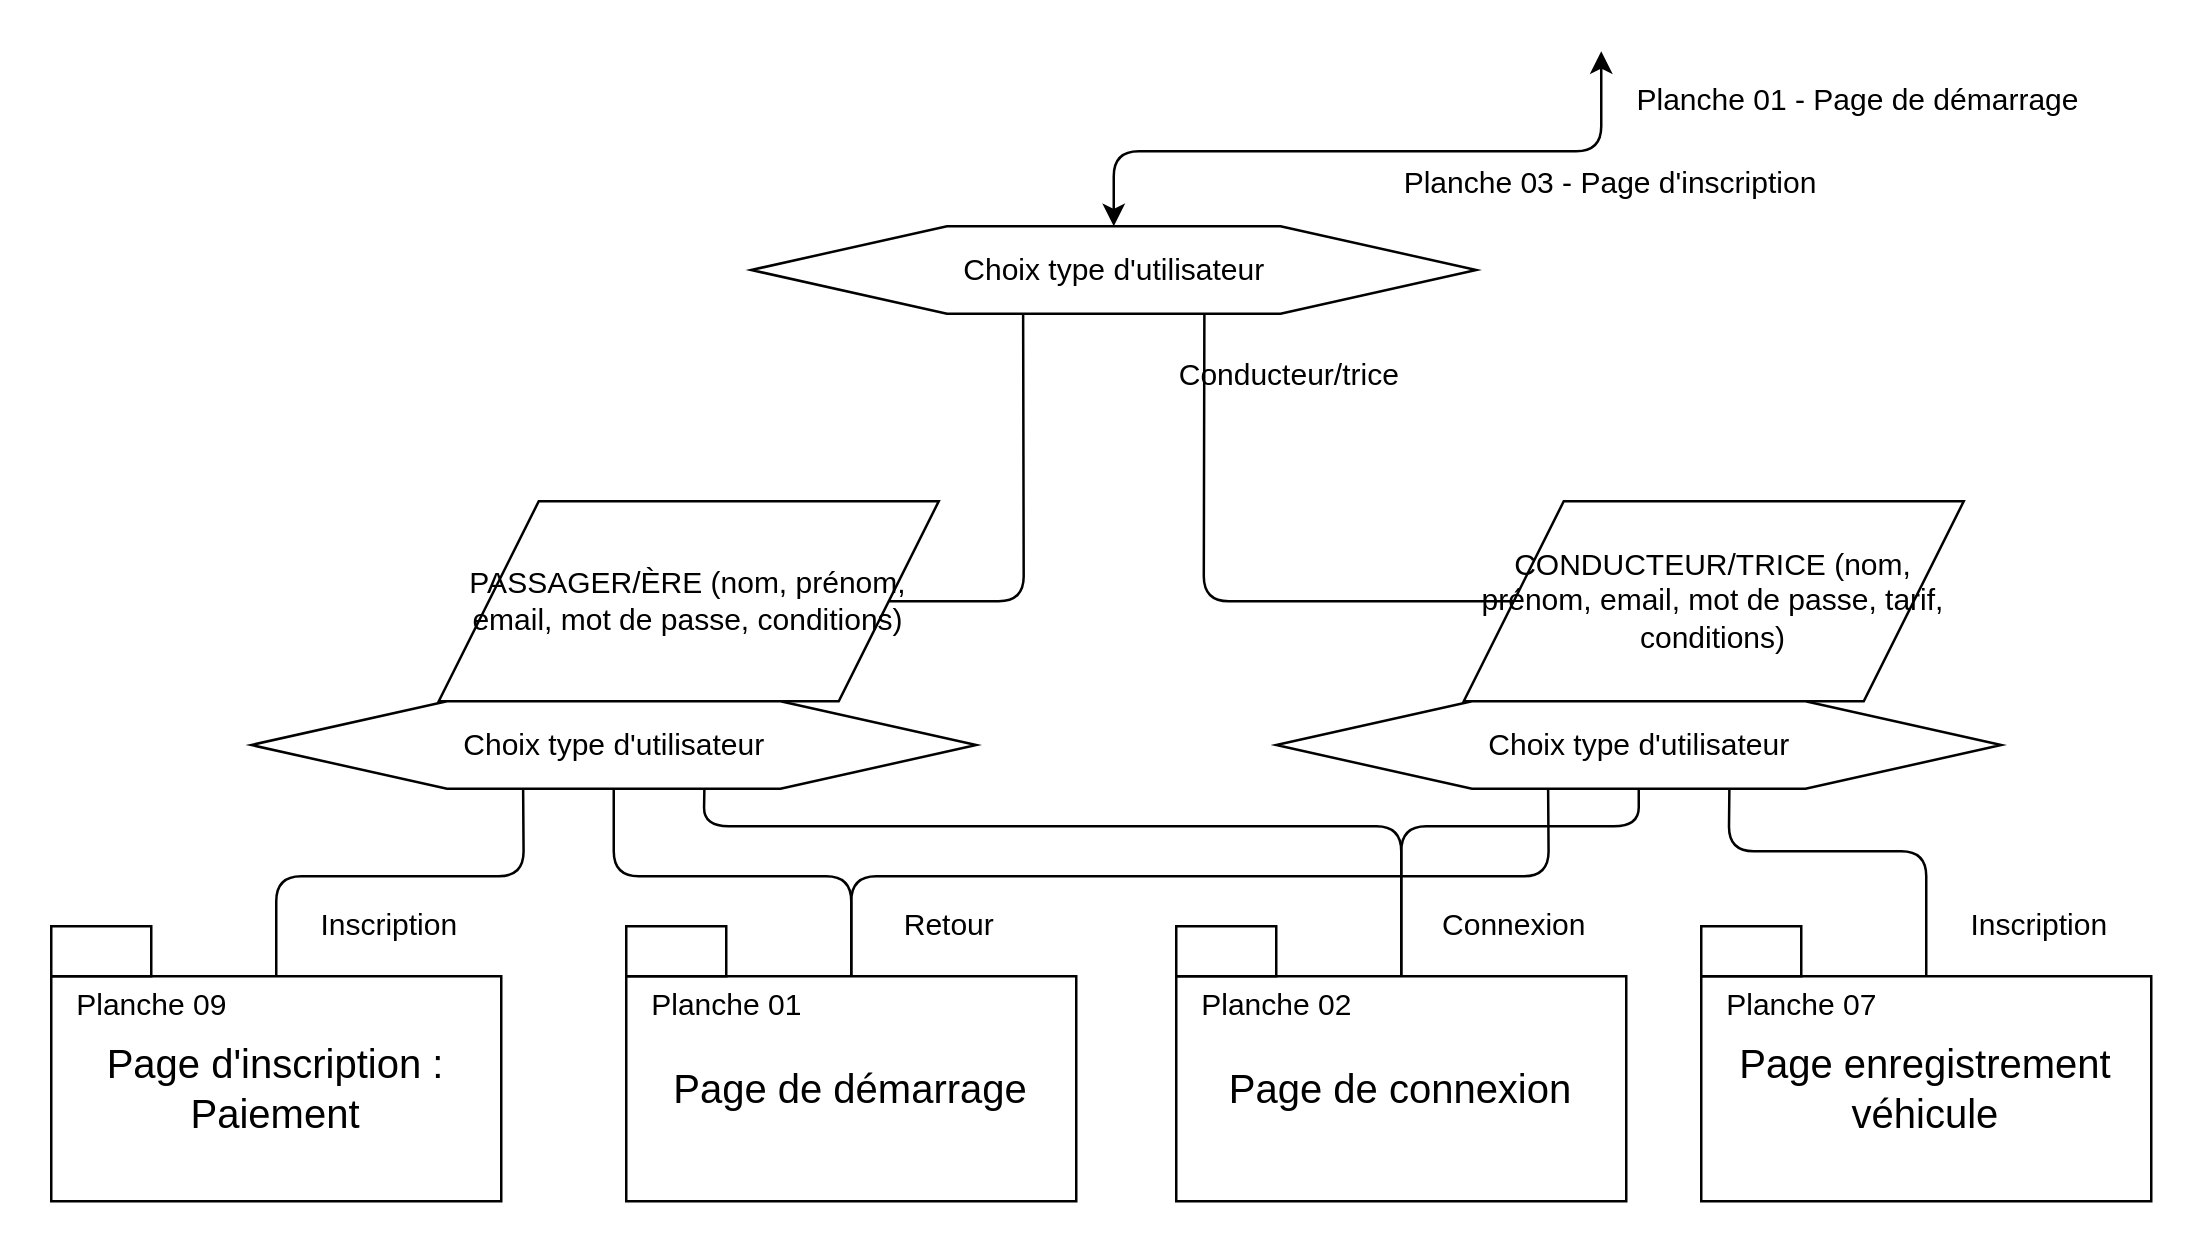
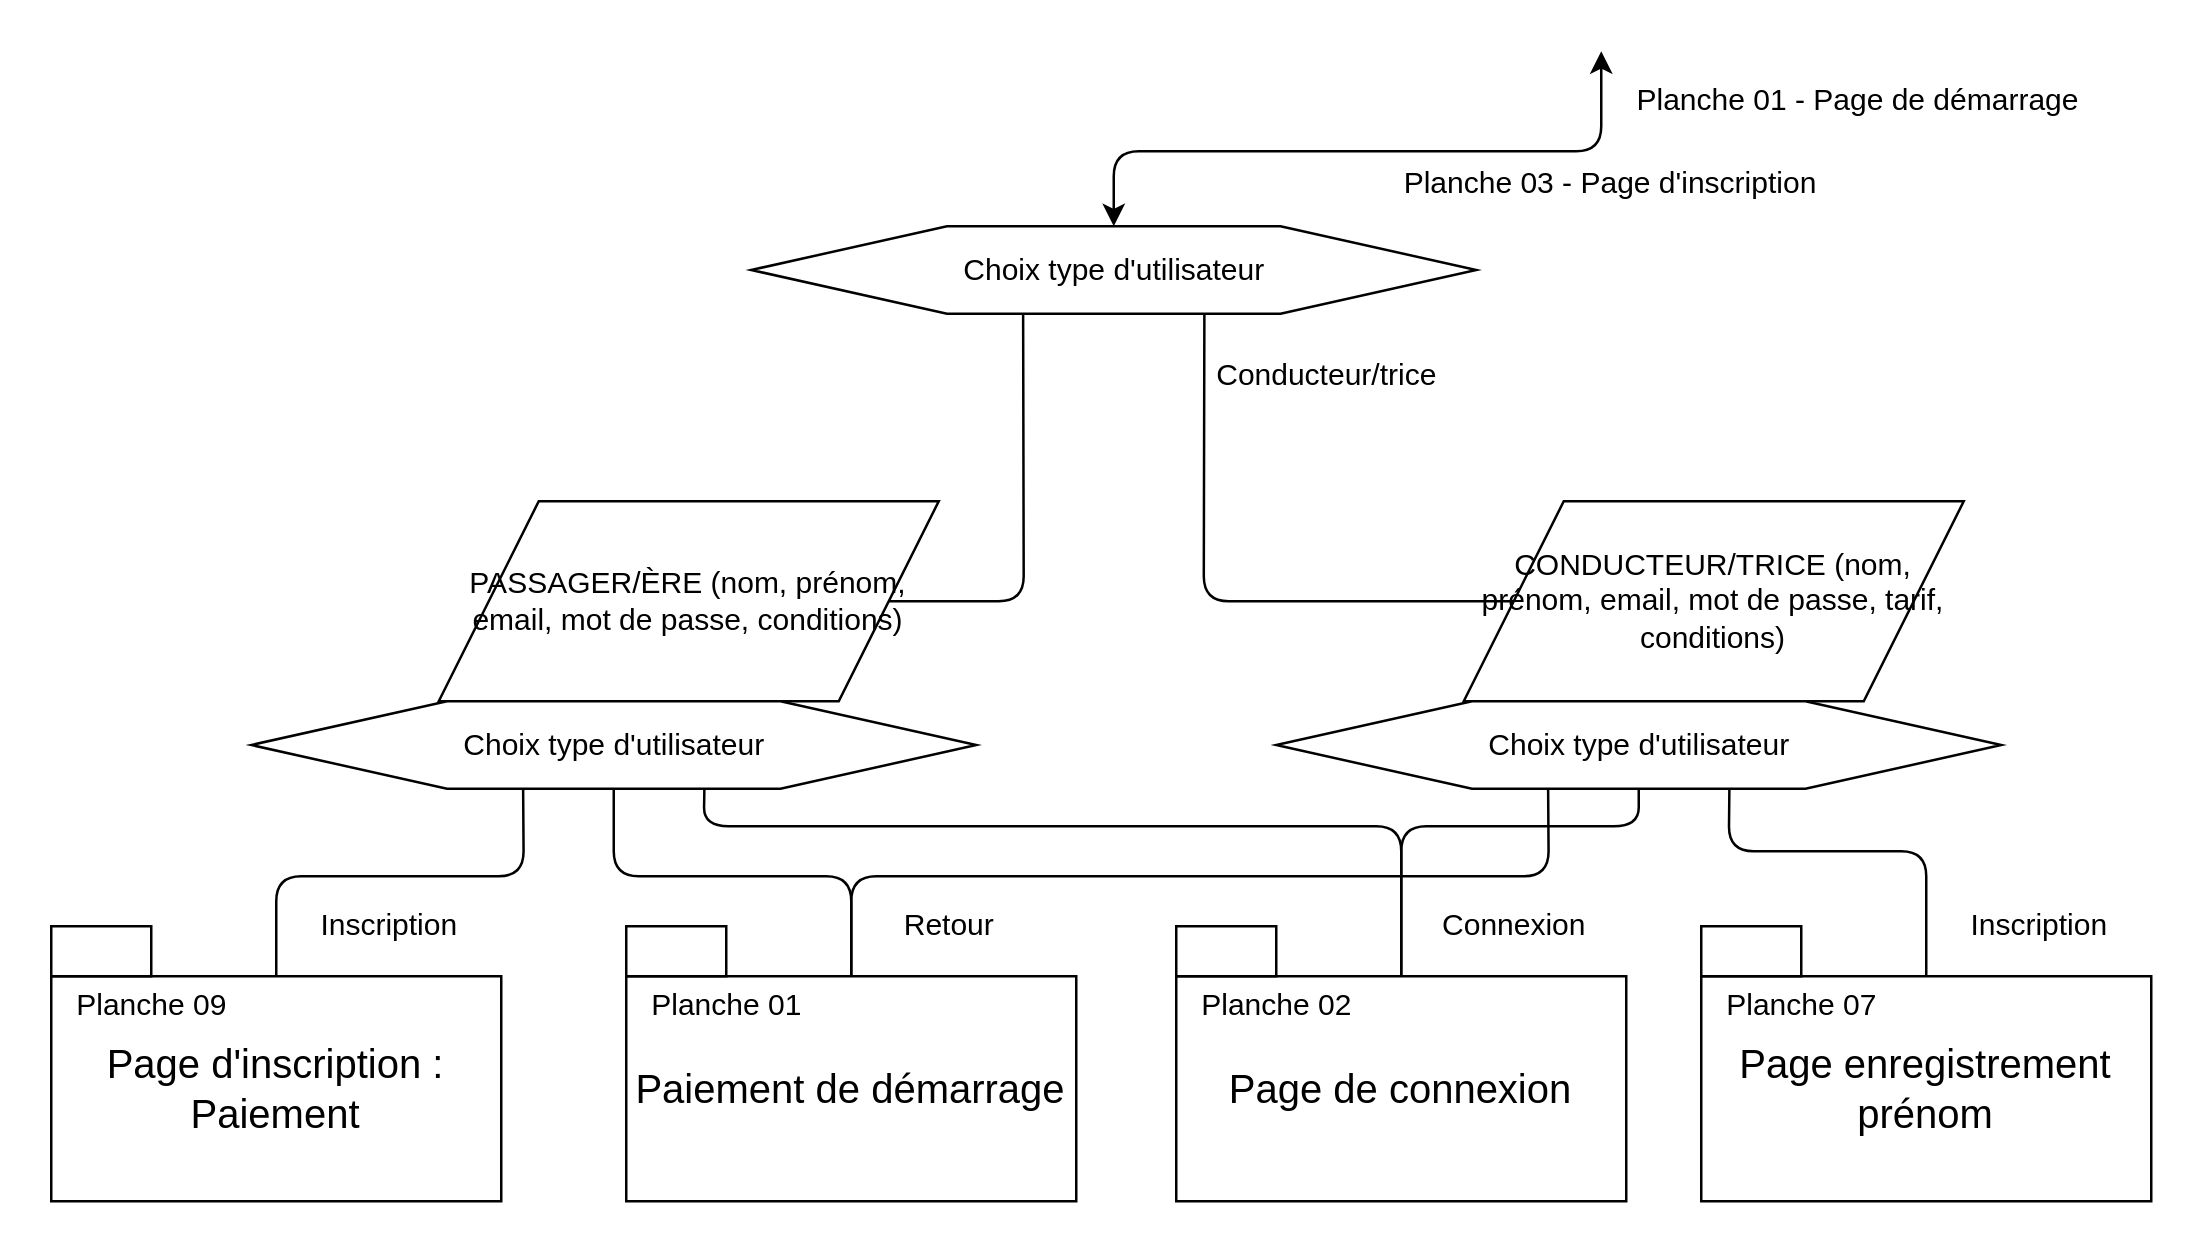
node "Conducteur/trice": moved (1289, 376) -> (1326, 376)
node "Page de démarrage": label "Page de démarrage" -> "Paiement de démarrage"
node "Page enregistrement véhicule": label "Page enregistrement véhicule" -> "Page enregistrement prénom"
